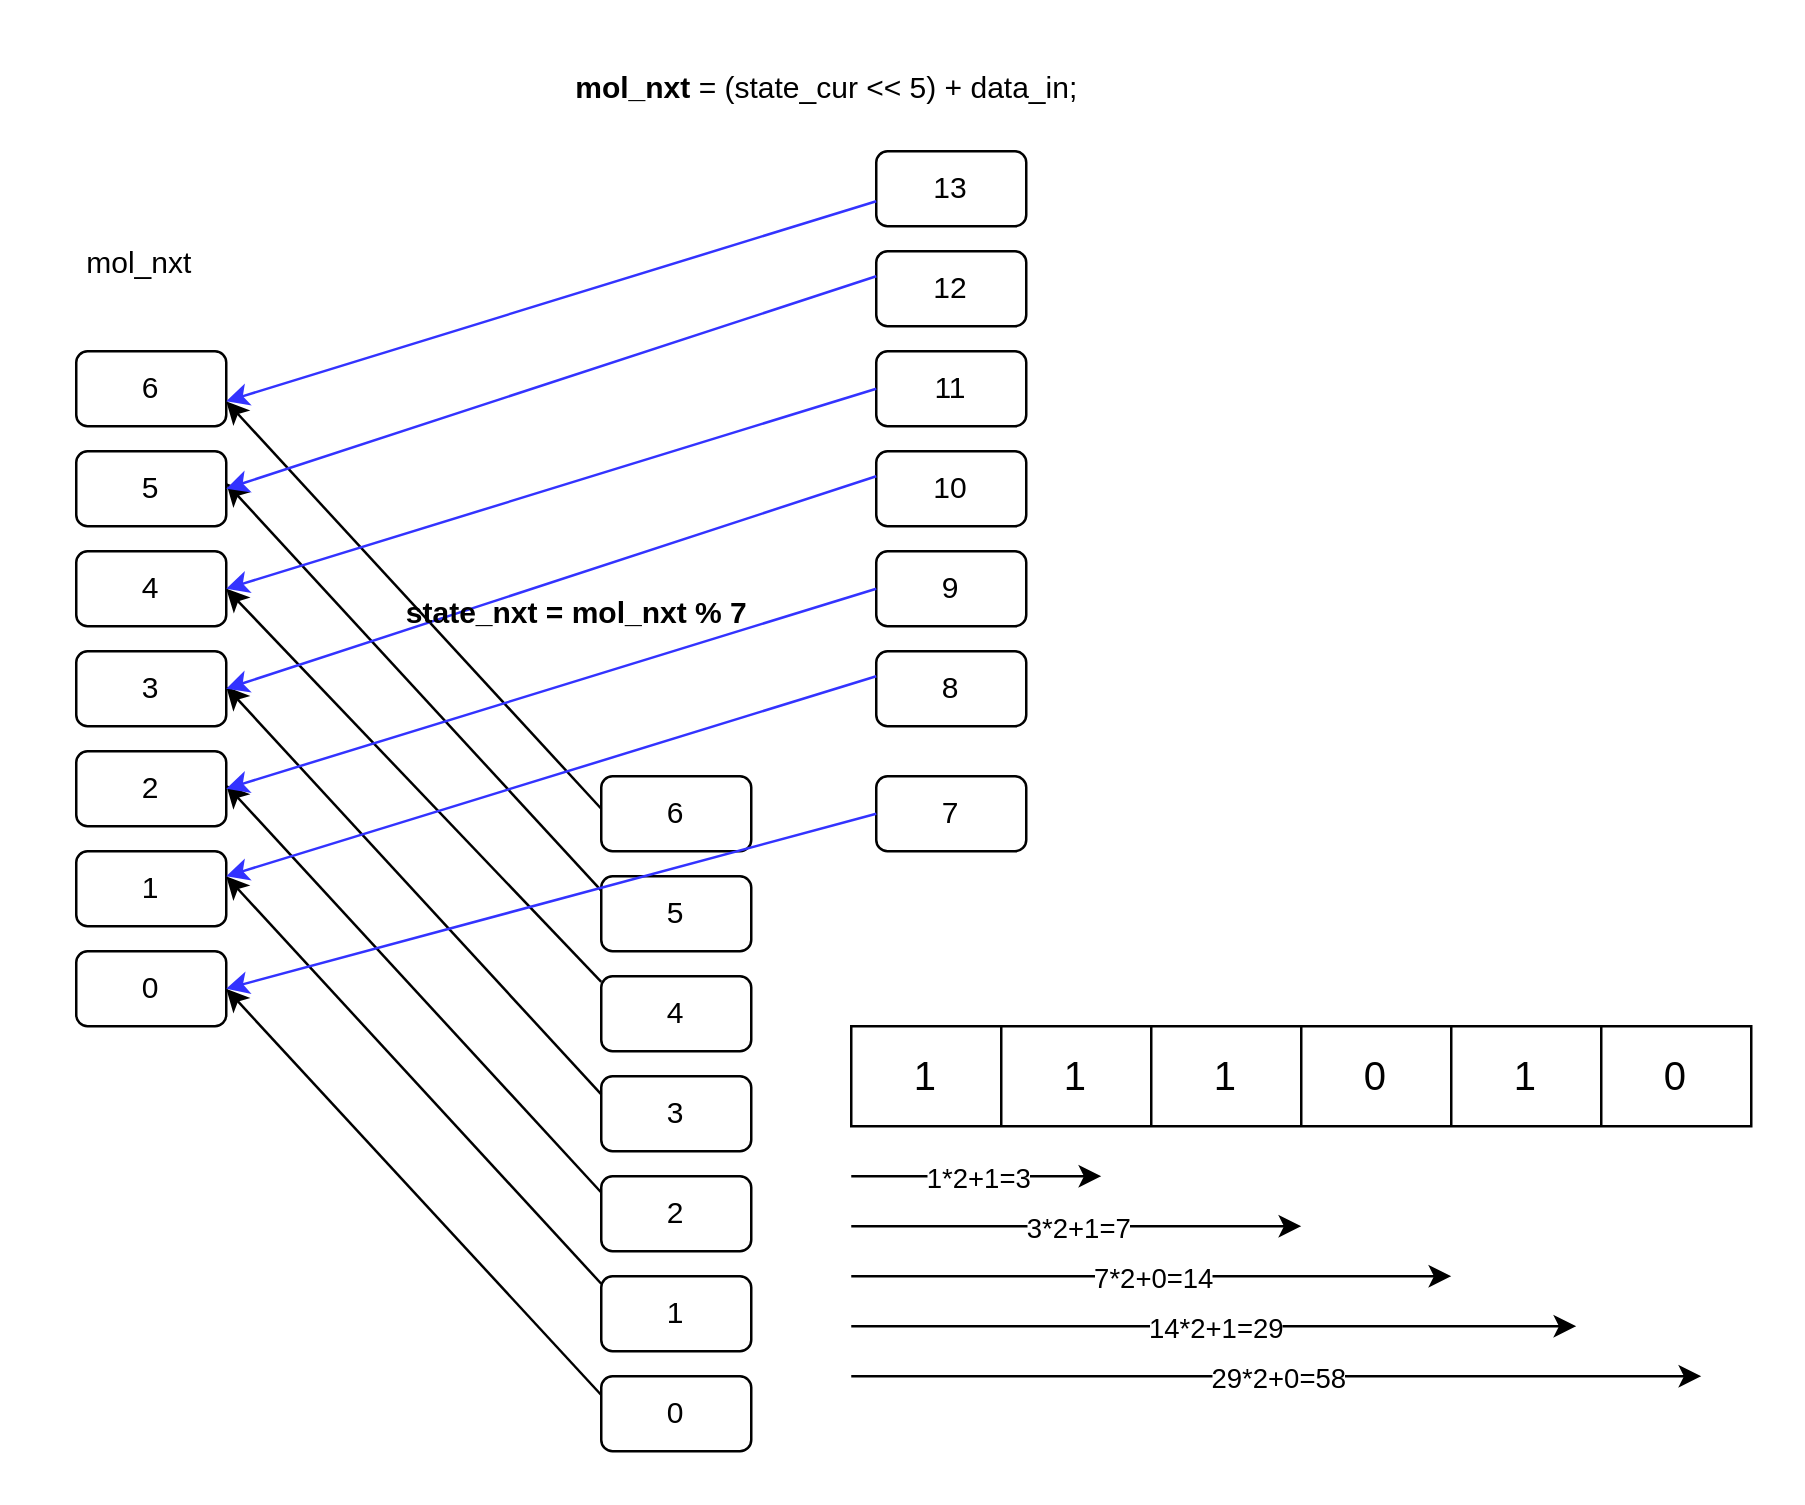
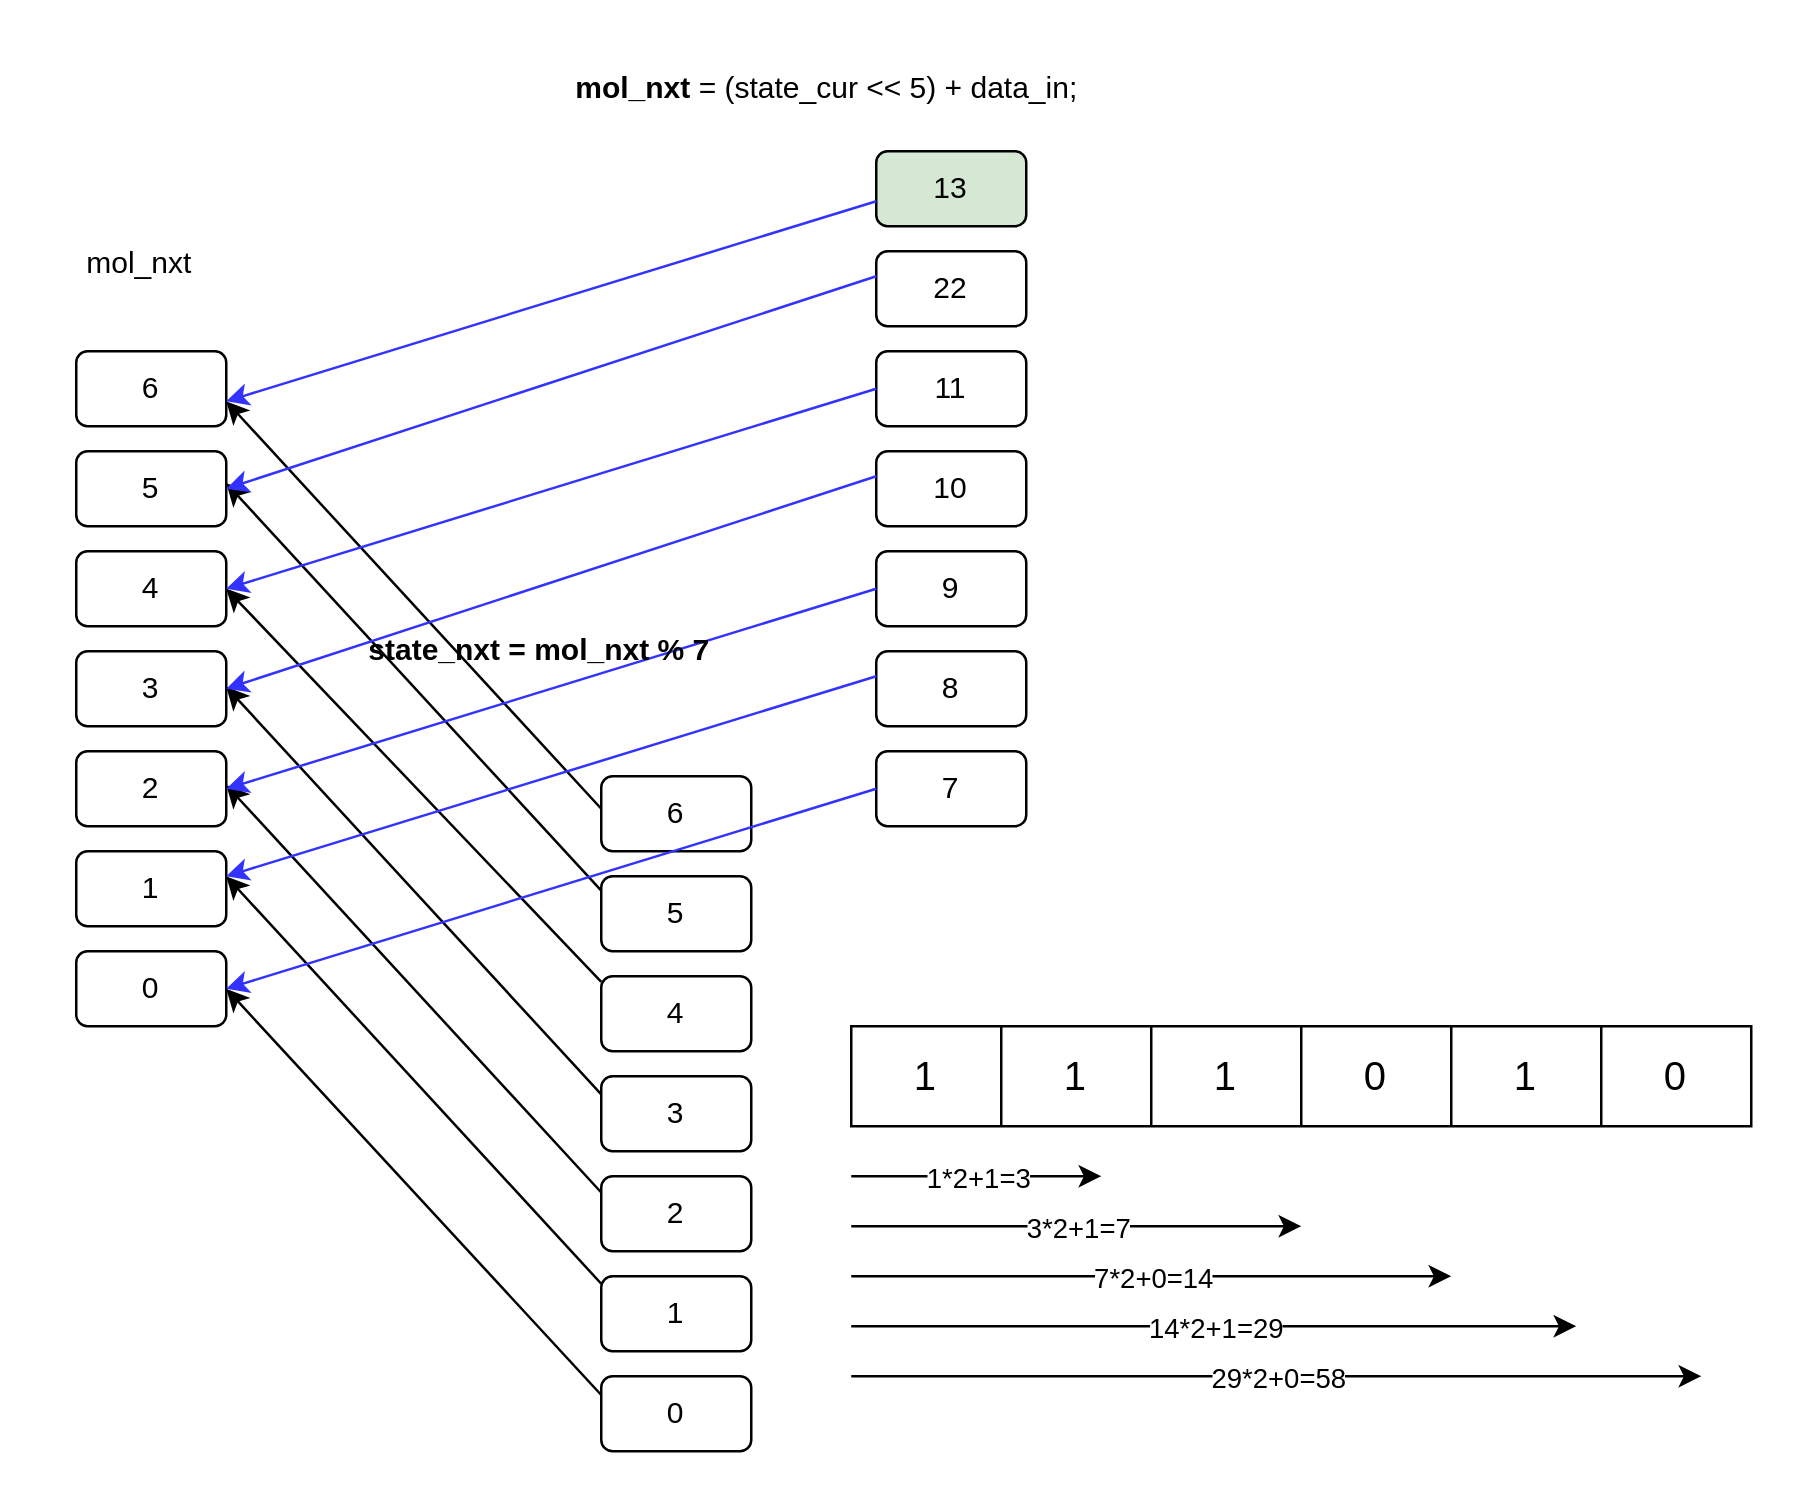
node "13": fillcolor #ffffff -> #d5e8d4
node "12": label "12" -> "22"
node "state_nxt = mol_nxt % 7": moved (576, 614) -> (539, 651)
node "7": moved (951, 814) -> (951, 789)
